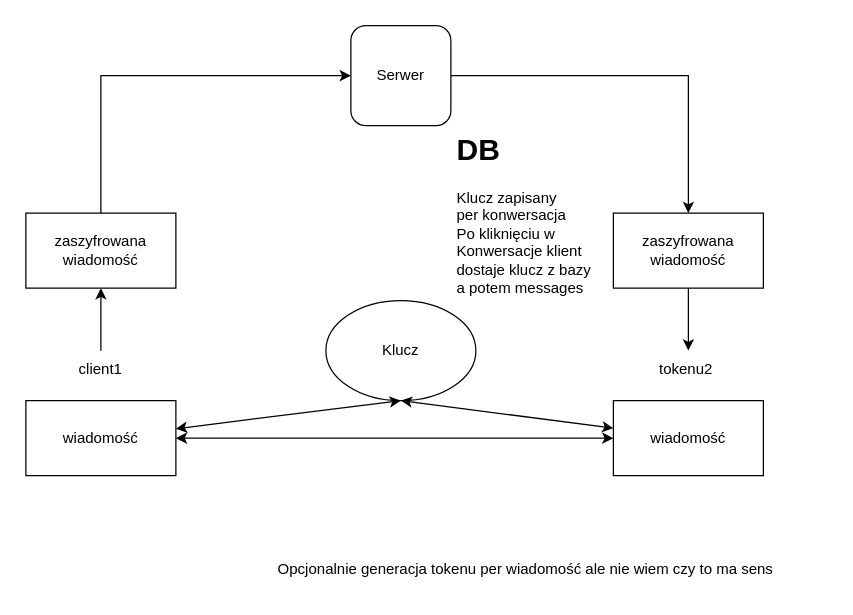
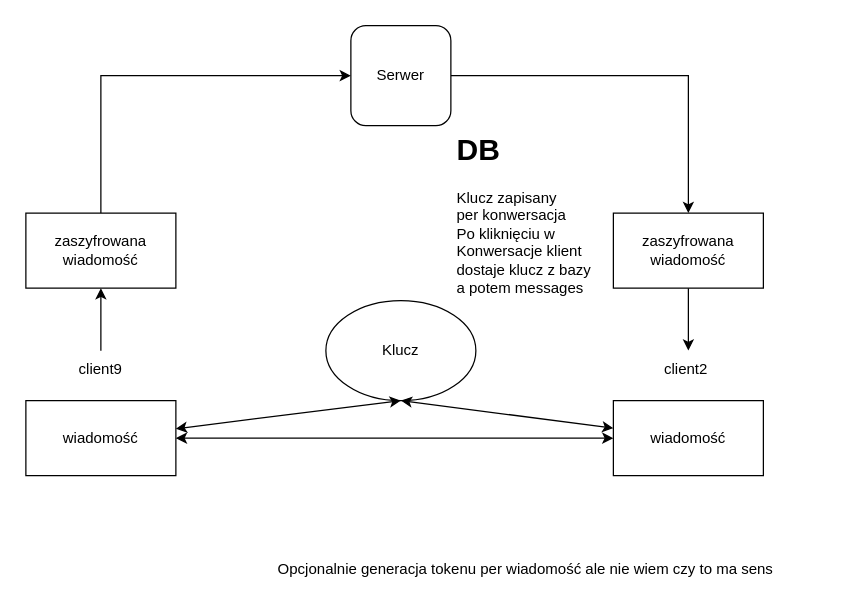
node "client1": label "client1" -> "client9"
node "tokenu2": label "tokenu2" -> "client2"
